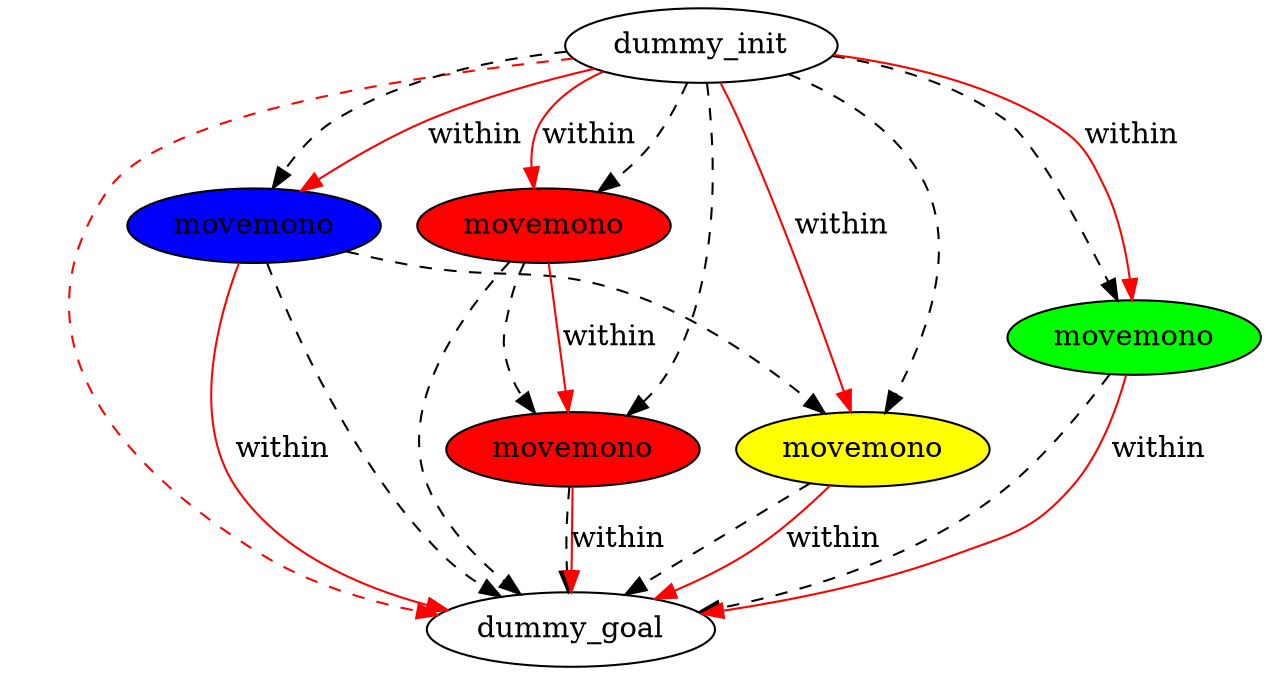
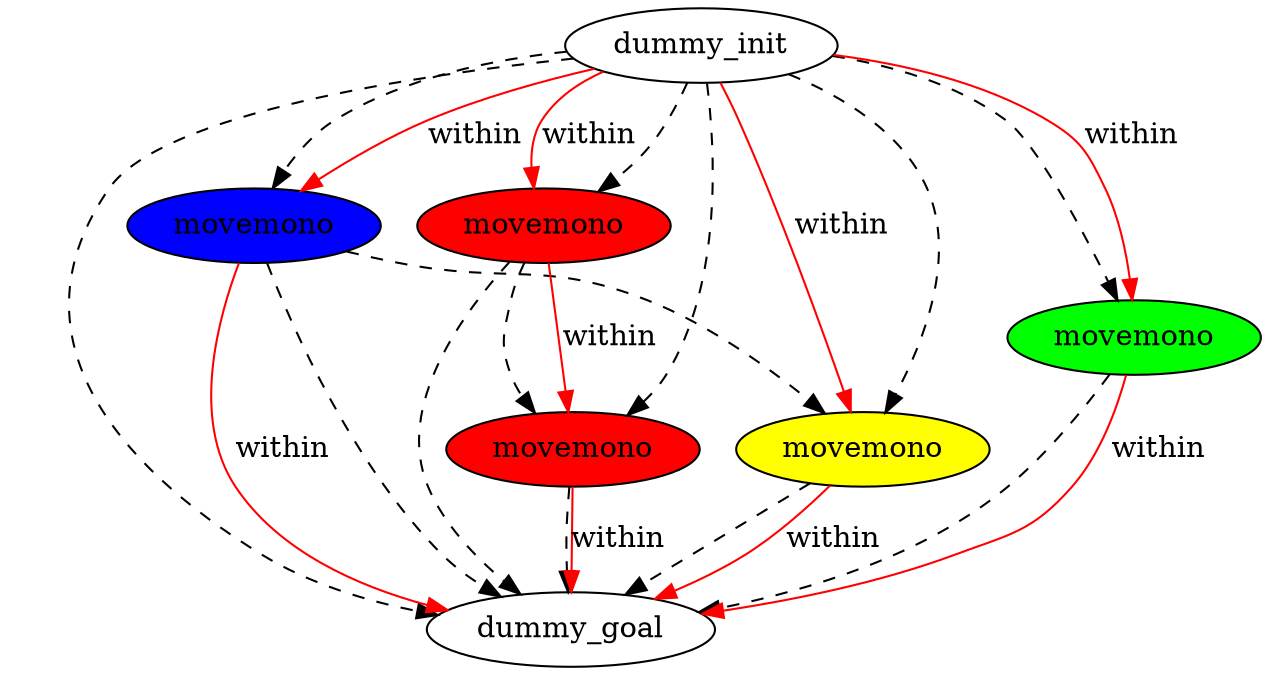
edge "dummy_init" -> "dummy_goal": color red -> black
